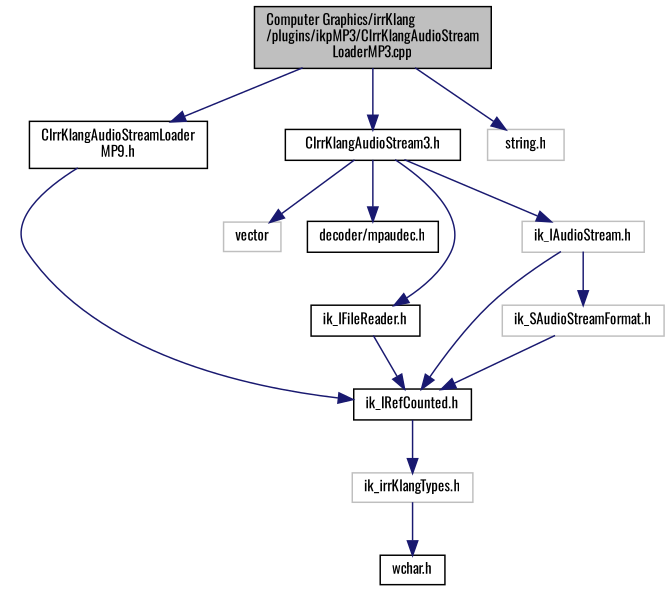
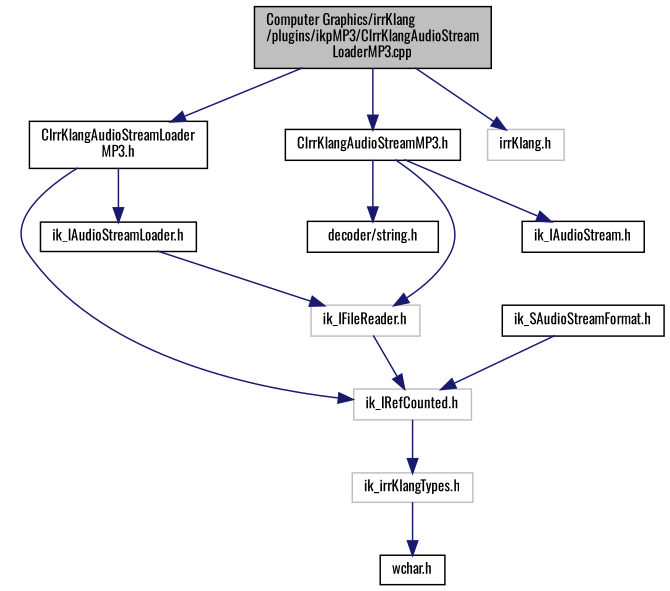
node "CIrrKlangAudioStreamLoader MP9.h": label "CIrrKlangAudioStreamLoader MP9.h" -> "CIrrKlangAudioStreamLoader MP3.h"
node "CIrrKlangAudioStream3.h": label "CIrrKlangAudioStream3.h" -> "CIrrKlangAudioStreamMP3.h"
node "string.h": label "string.h" -> "irrKlang.h"
node "ik_IAudioStreamLoader.h": added
node "vector": removed
node "decoder/mpaudec.h": label "decoder/mpaudec.h" -> "decoder/string.h"
node "ik_IAudioStream.h": color grey75 -> black
edge "ik_IAudioStream.h" -> "ik_SAudioStreamFormat.h": removed
edge "ik_IAudioStream.h" -> "ik_IRefCounted.h": removed
node "ik_IFileReader.h": color black -> grey75
node "ik_SAudioStreamFormat.h": color grey75 -> black
node "ik_IRefCounted.h": color black -> grey75
